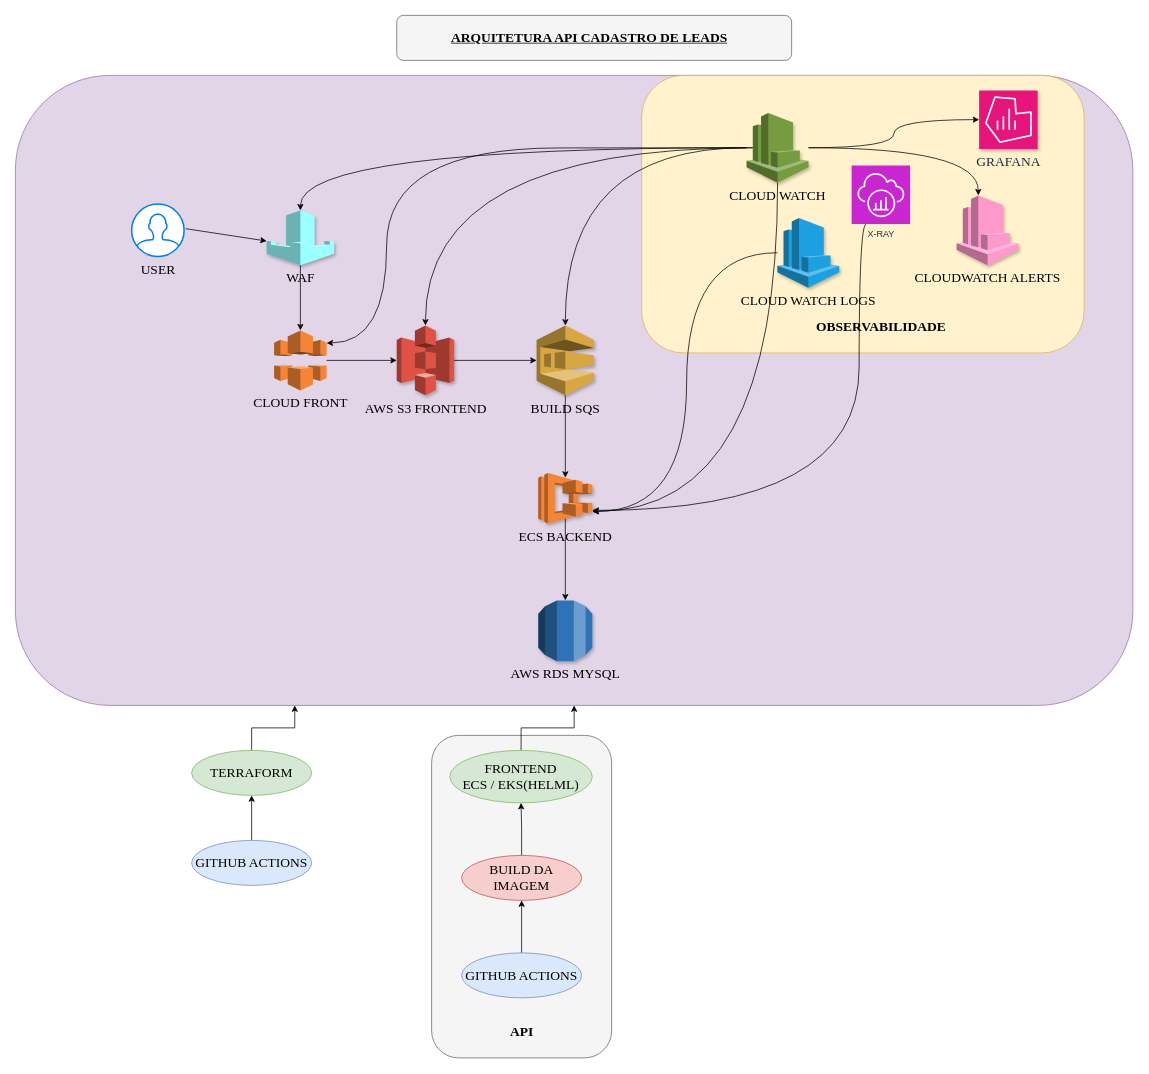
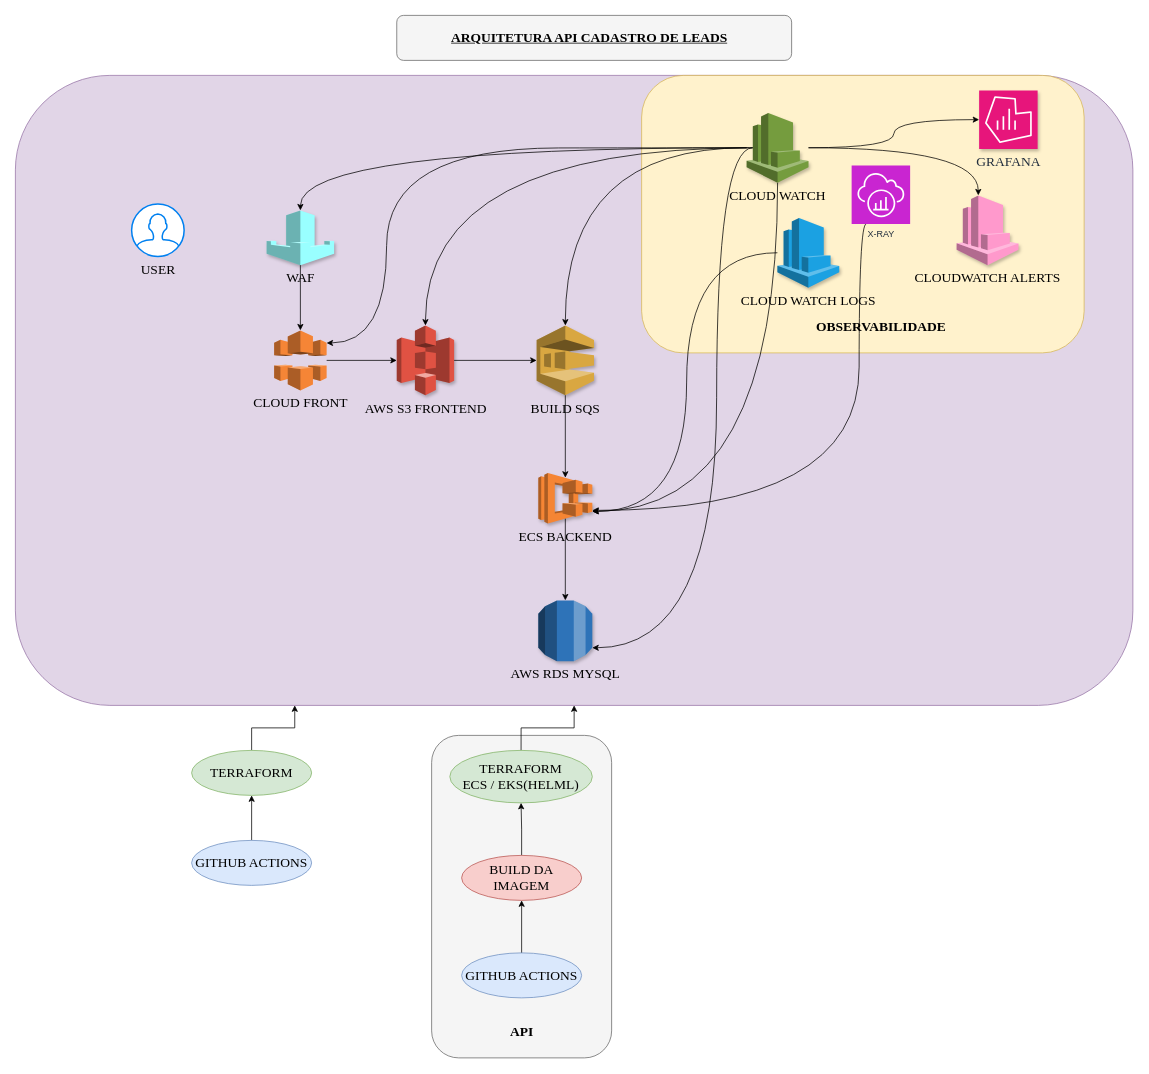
edge "USER" -> "WAF": removed
edge "CLOUD WATCH" -> "AWS RDS MYSQL": added
node "FRONTEND ECS / EKS(HELML)": label "FRONTEND ECS / EKS(HELML)" -> "TERRAFORM ECS / EKS(HELML)"
